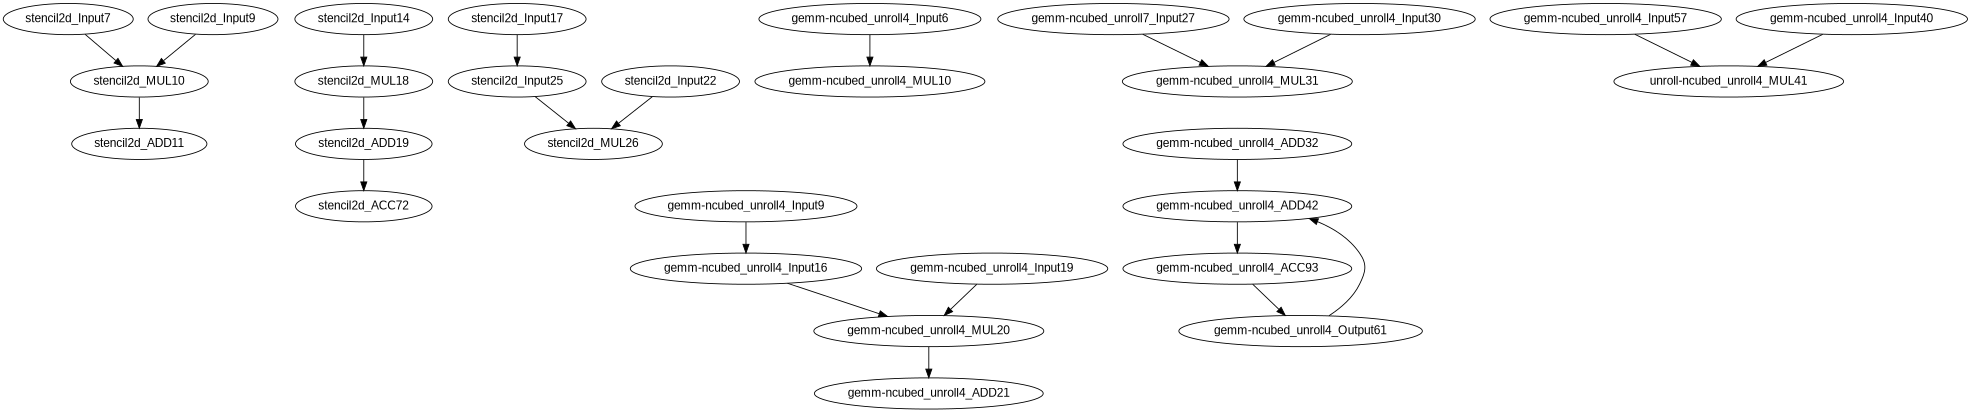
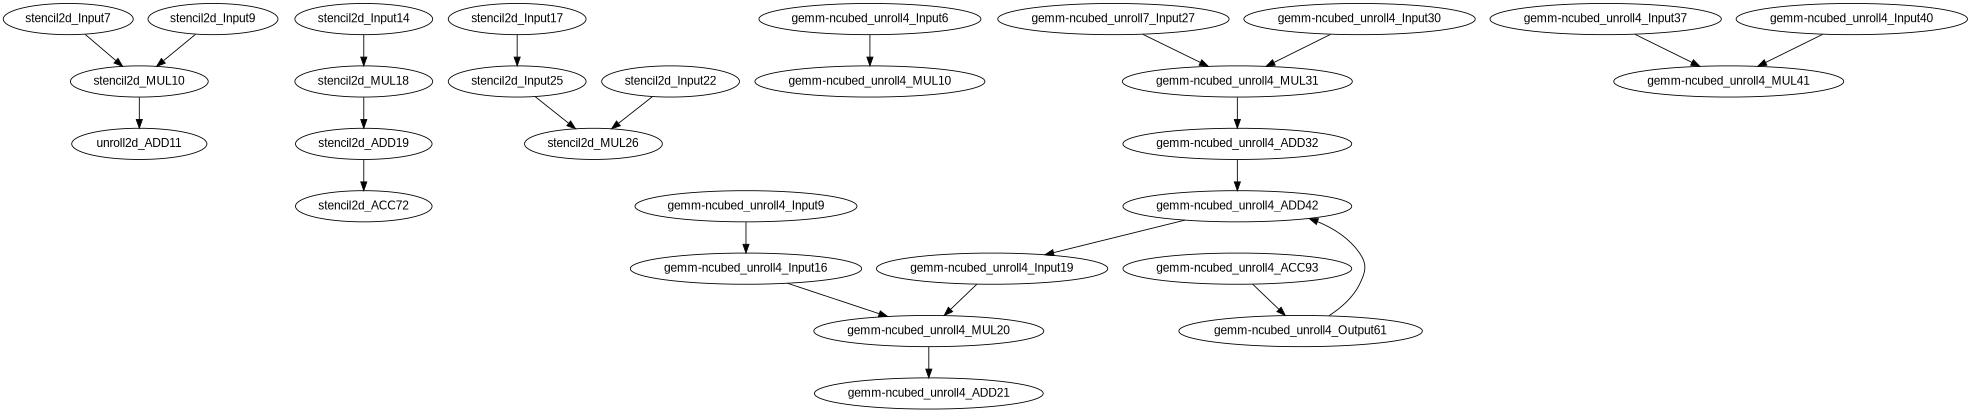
node "gemm-ncubed_unroll4_Input57": label "gemm-ncubed_unroll4_Input57" -> "gemm-ncubed_unroll4_Input37"
node "unroll-ncubed_unroll4_MUL41": label "unroll-ncubed_unroll4_MUL41" -> "gemm-ncubed_unroll4_MUL41"
edge "gemm-ncubed_unroll4_MUL31" -> "gemm-ncubed_unroll4_ADD32": added
node "stencil2d_ADD11": label "stencil2d_ADD11" -> "unroll2d_ADD11"
edge "gemm-ncubed_unroll4_ADD42" -> "gemm-ncubed_unroll4_ACC93": now "gemm-ncubed_unroll4_ADD42" -> "gemm-ncubed_unroll4_Input19"
